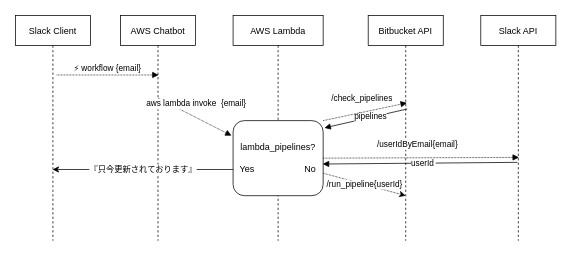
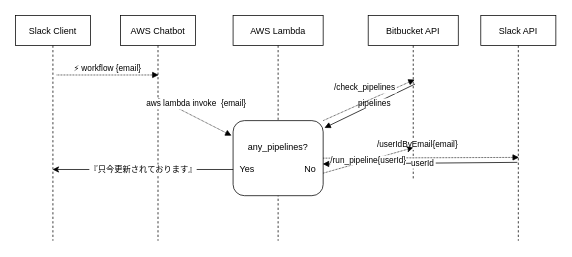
node "Bitbucket API": size 75x225 -> 90x165
node "lambda_pipelines? Yes No": label "lambda_pipelines? Yes No" -> "any_pipelines? Yes No"
